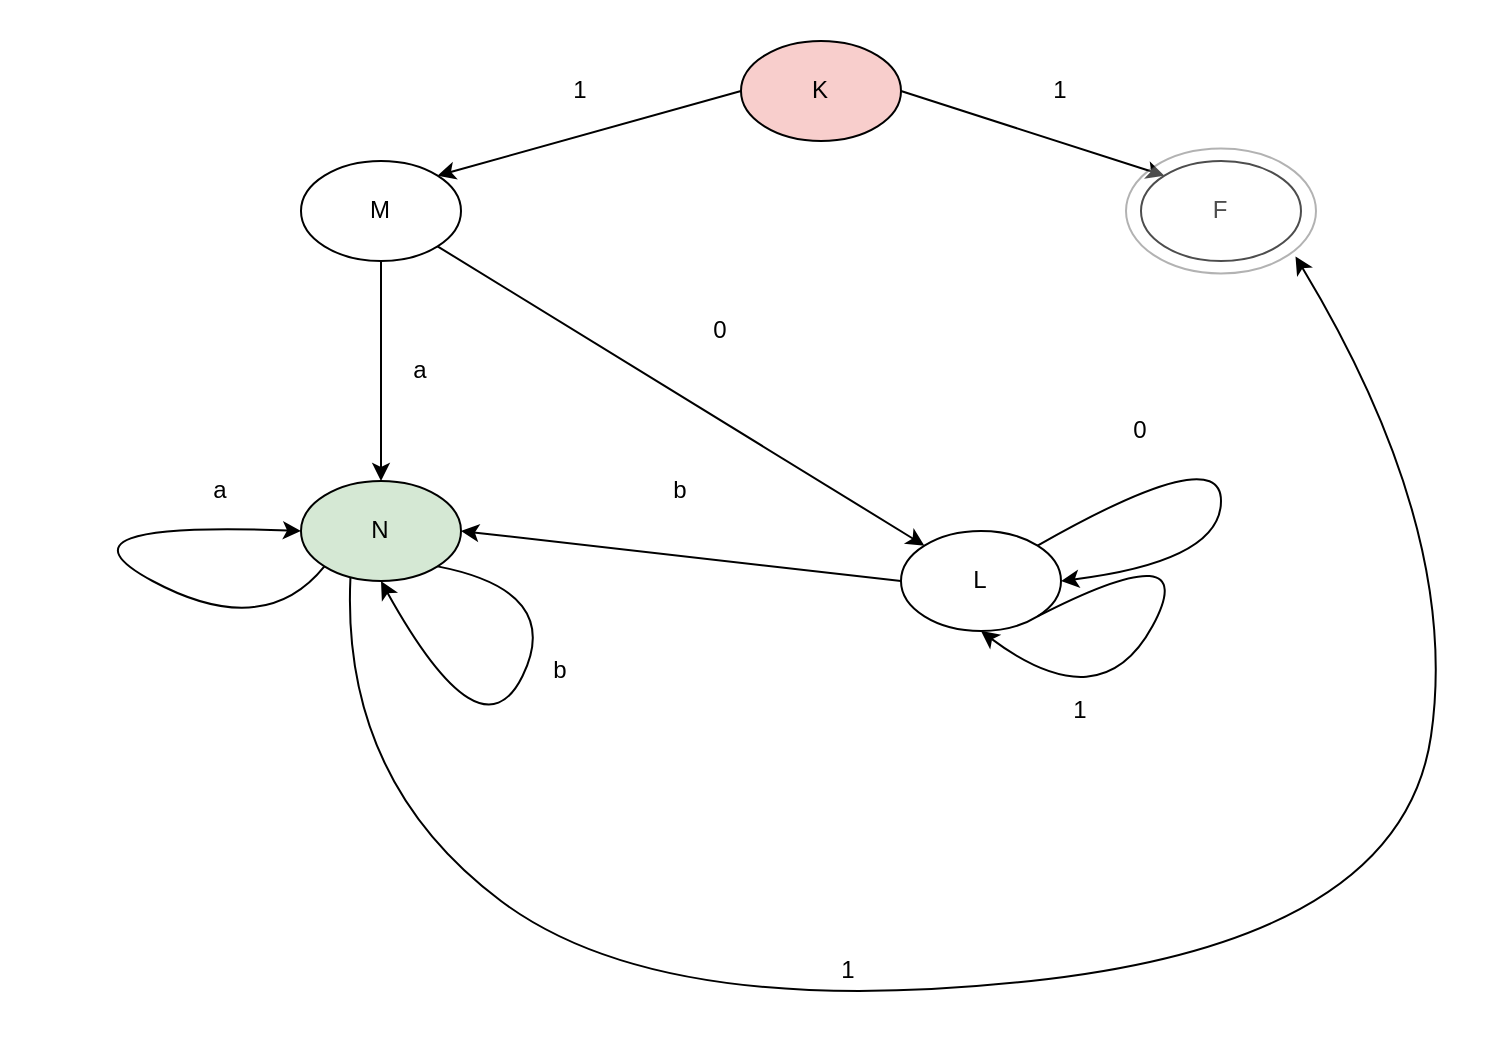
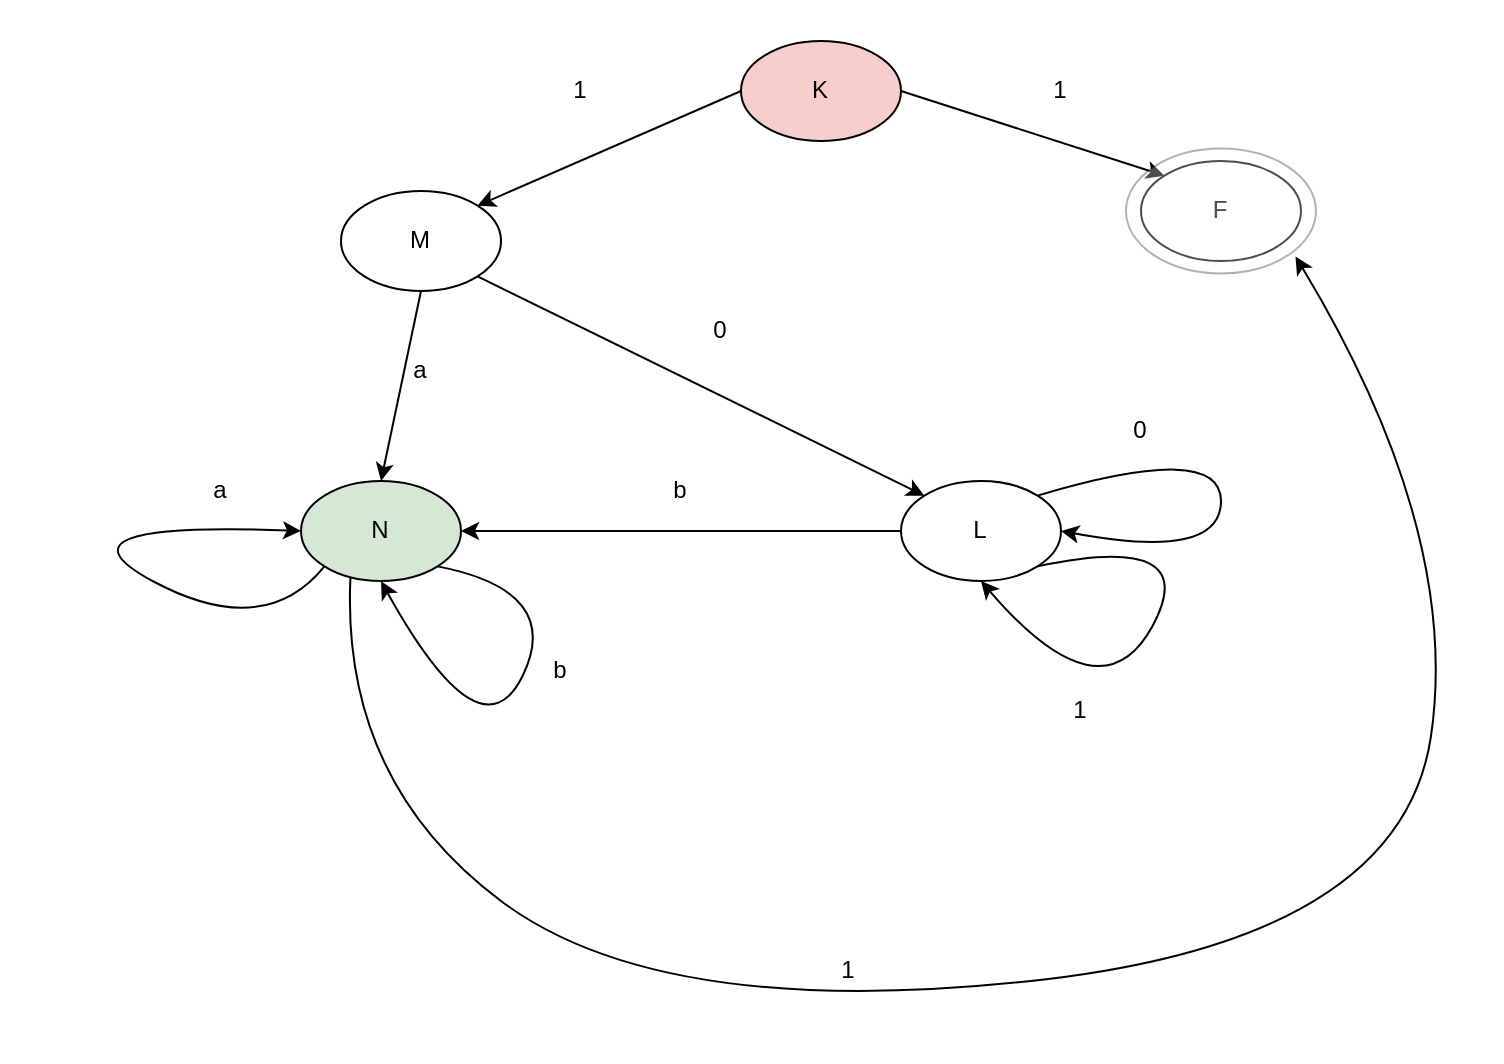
node "M": moved (381, 211) -> (421, 241)
node "L": moved (981, 581) -> (981, 531)
